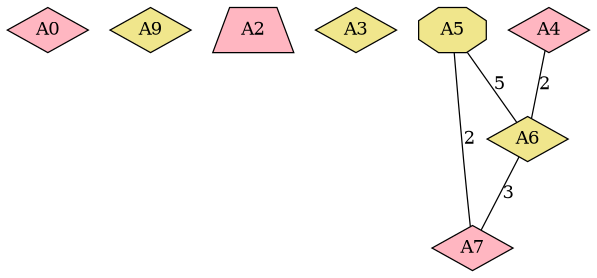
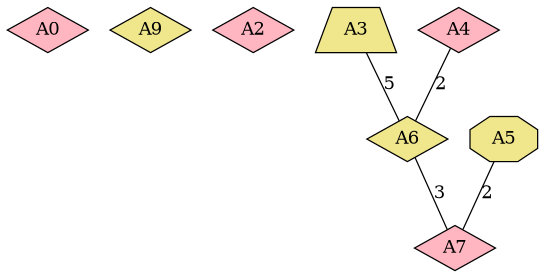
node "A2": shape trapezium -> diamond
node "A3": shape diamond -> trapezium
edge "A5" -- "A6": now "A3" -- "A6"
